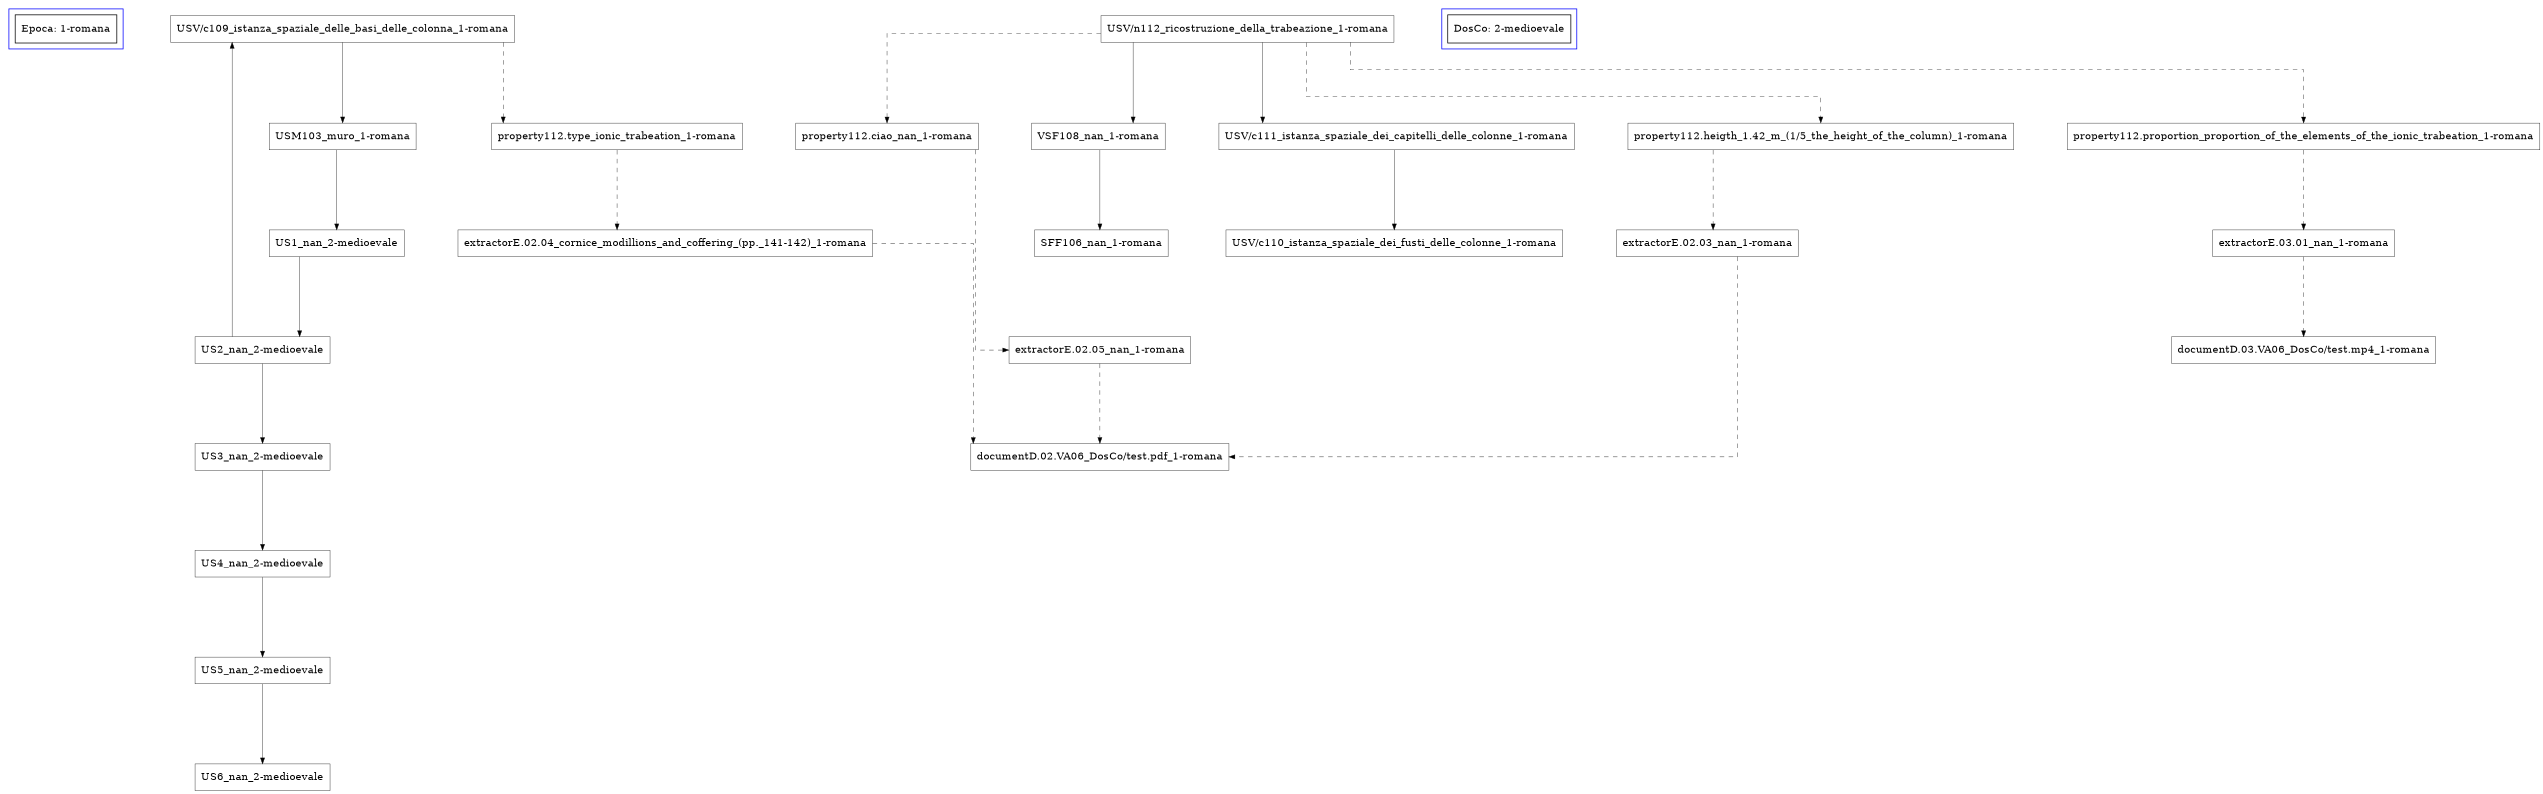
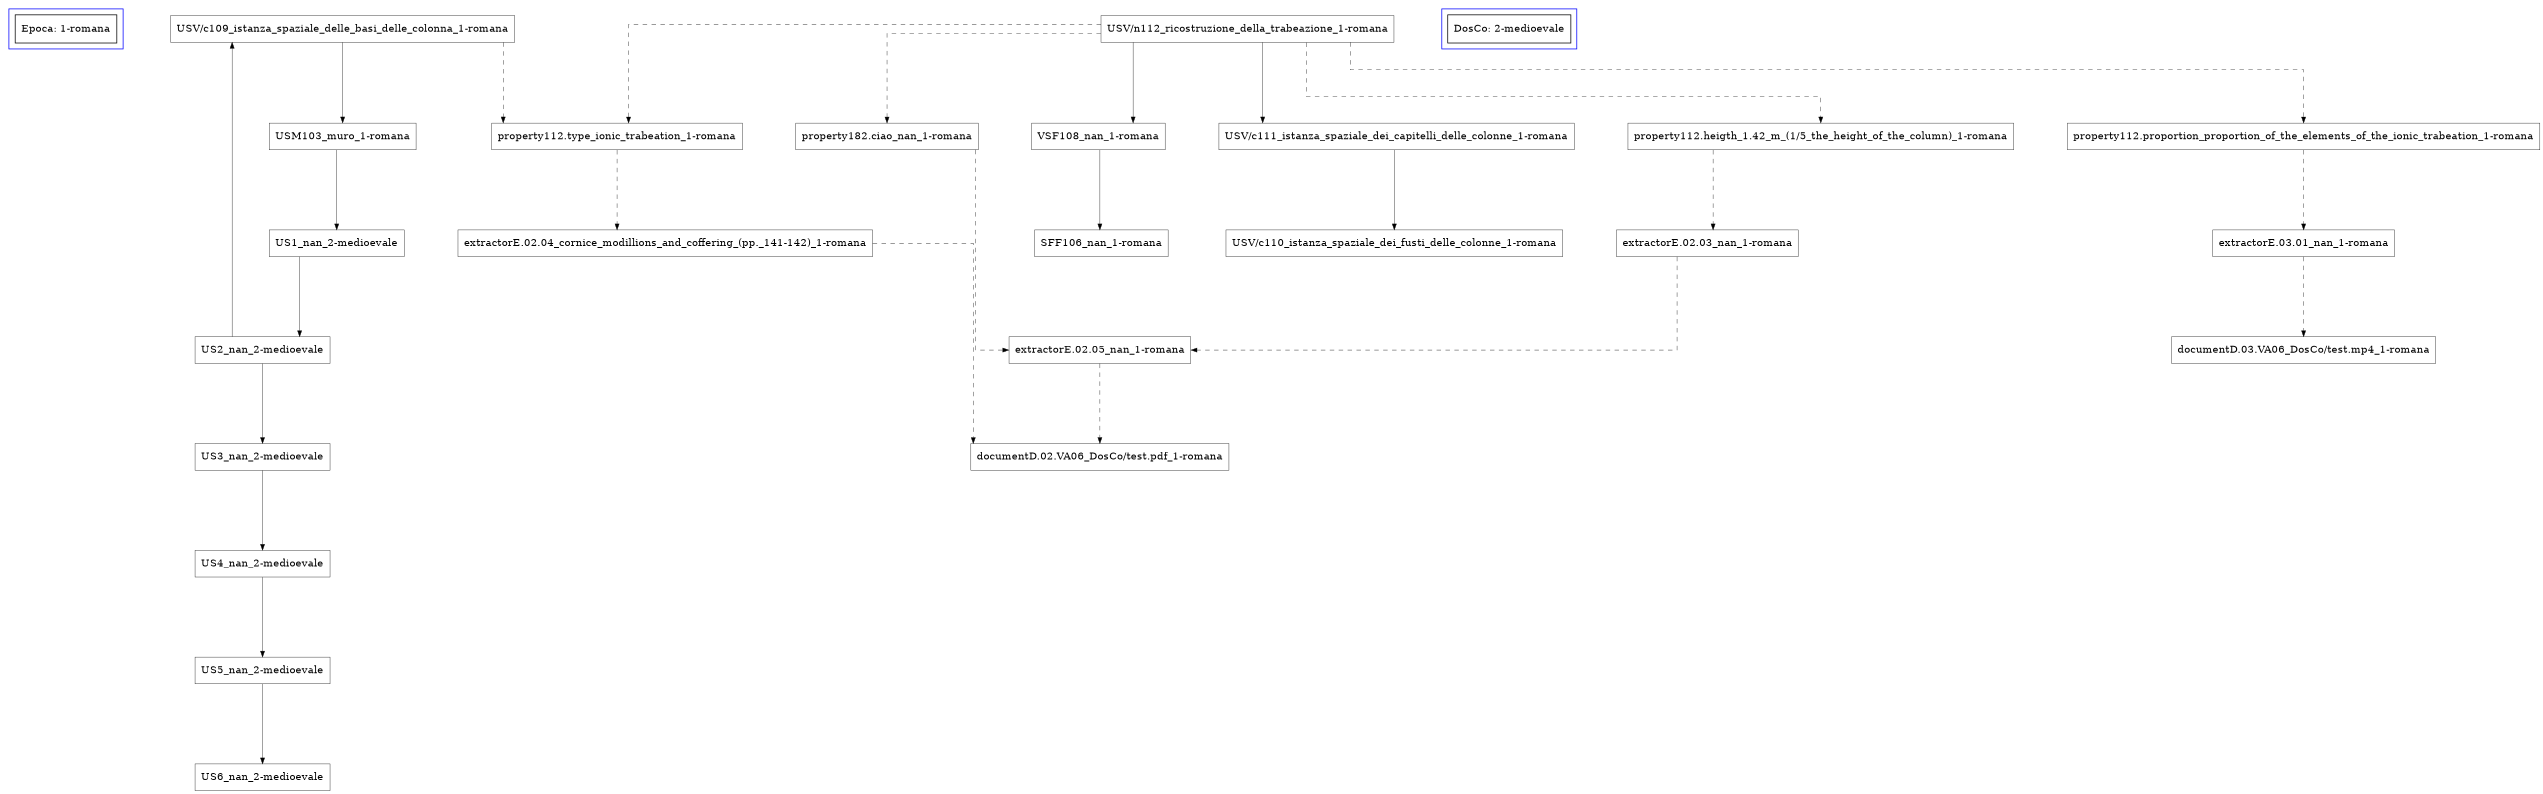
edge "USV/n112_ricostruzione_della_trabeazione_1-romana" -> "property112.type_ionic_trabeation_1-romana": added
node "property112.ciao_nan_1-romana": label "property112.ciao_nan_1-romana" -> "property182.ciao_nan_1-romana"
edge "extractorE.02.03_nan_1-romana" -> "documentD.02.VA06_DosCo/test.pdf_1-romana": now "extractorE.02.03_nan_1-romana" -> "extractorE.02.05_nan_1-romana"
